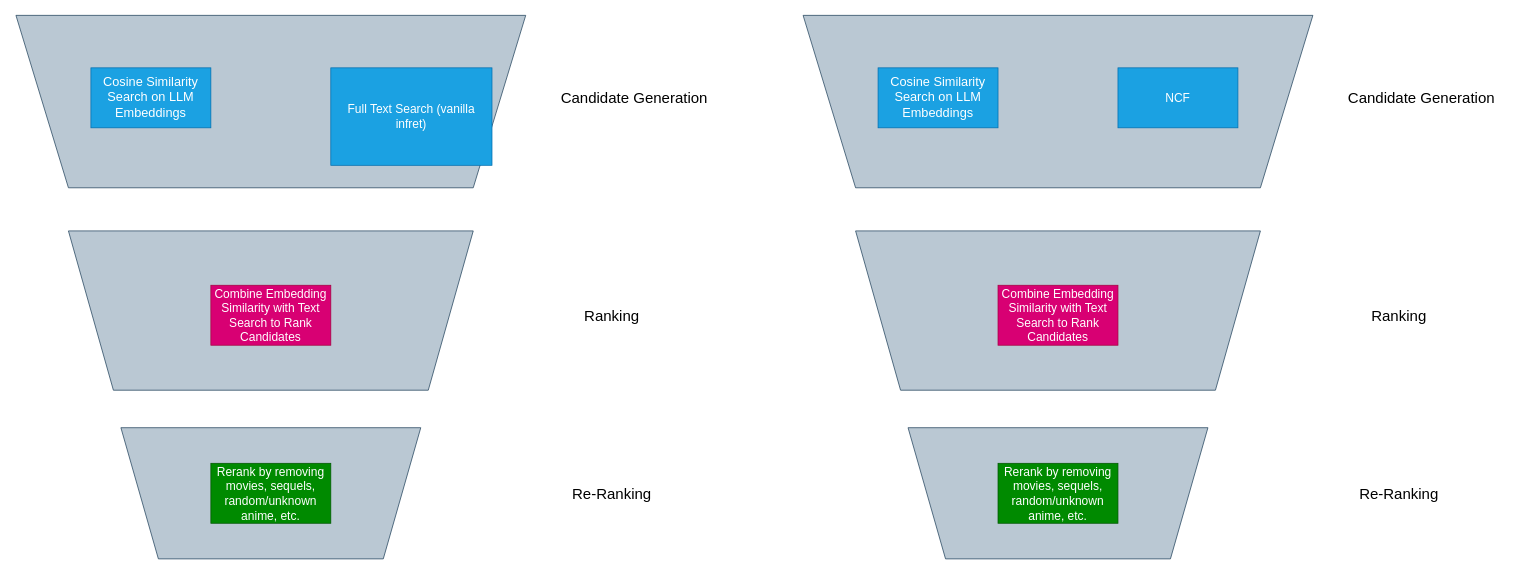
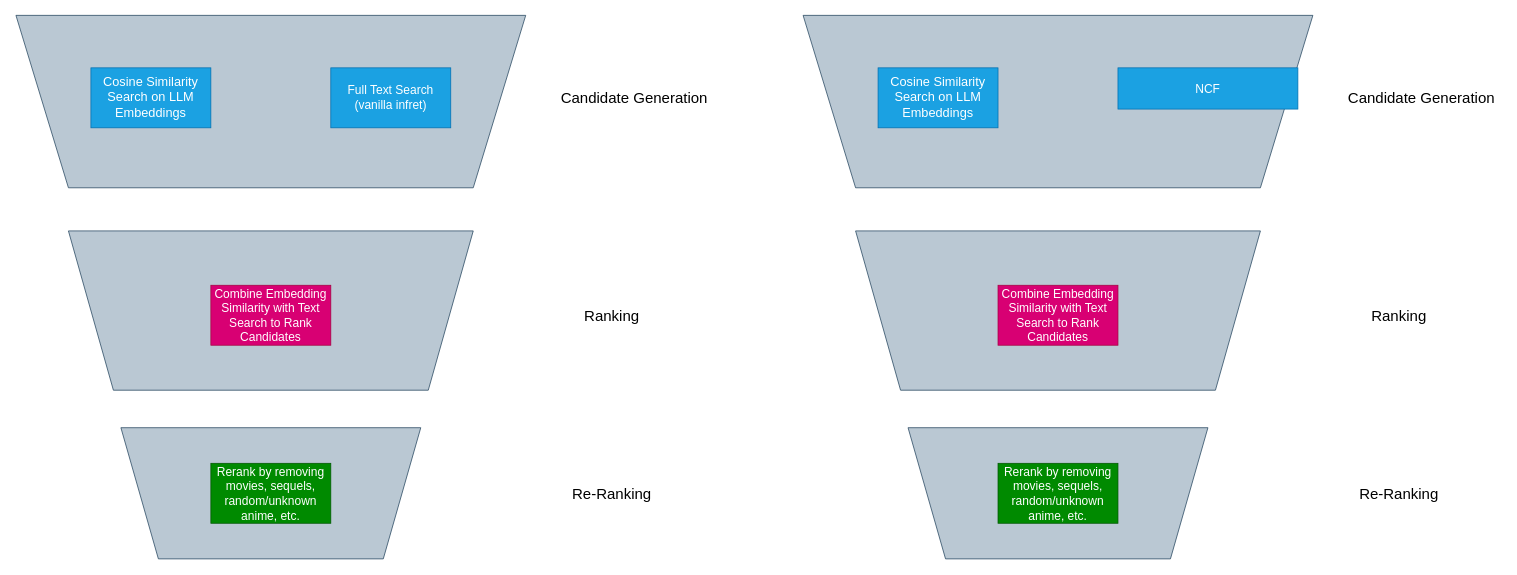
node "NCF": size 120x60 -> 180x41
node "Full Text Search (vanilla infret)": size 161x98 -> 120x60
